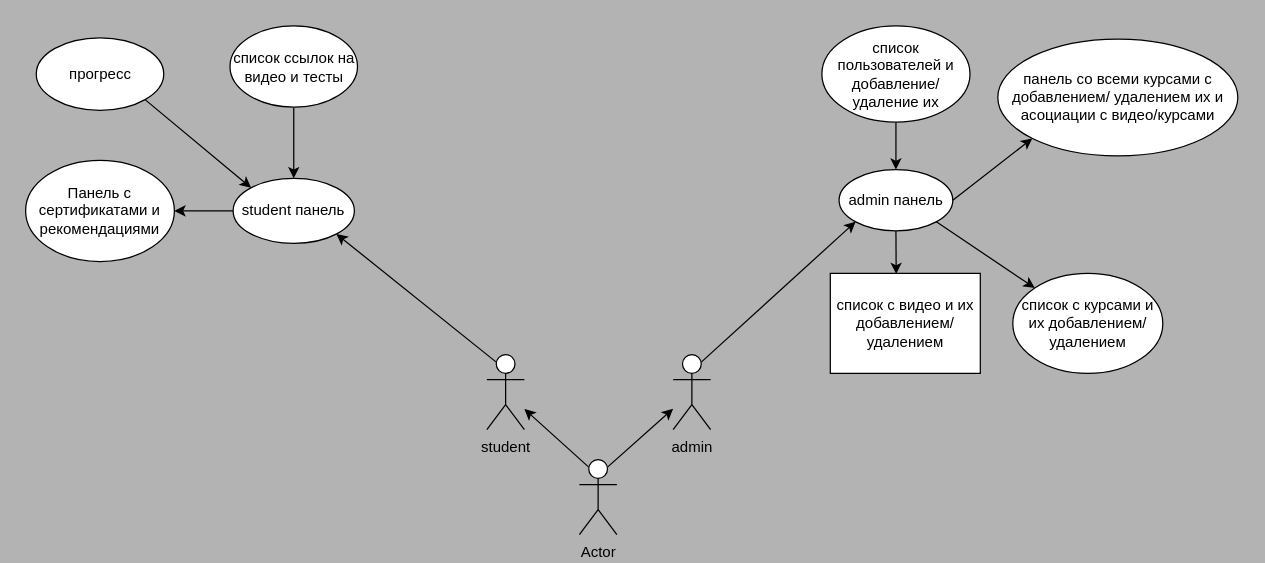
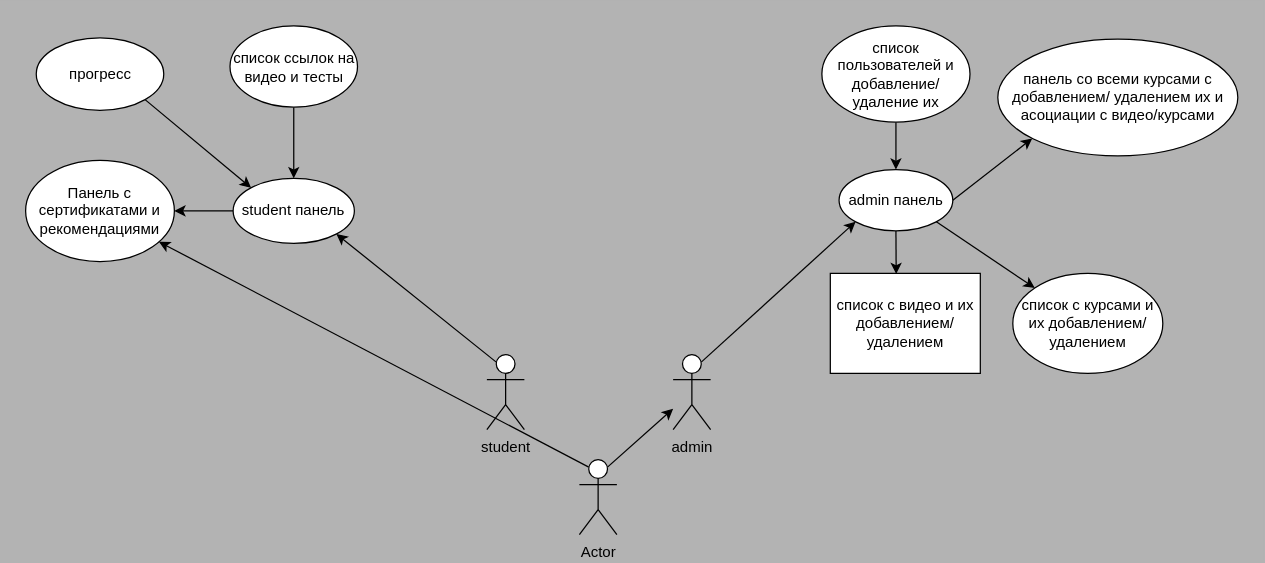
edge "Actor" -> "student": now "Actor" -> "Панель с сертификатами и рекомендациями"
